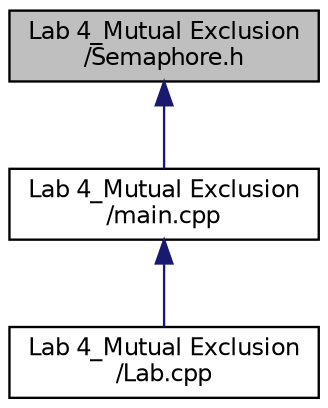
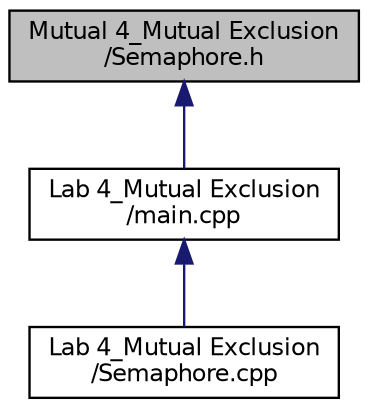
node "Lab 4_Mutual Exclusion /Semaphore.h": label "Lab 4_Mutual Exclusion /Semaphore.h" -> "Mutual 4_Mutual Exclusion /Semaphore.h"
node "Lab 4_Mutual Exclusion /Lab.cpp": label "Lab 4_Mutual Exclusion /Lab.cpp" -> "Lab 4_Mutual Exclusion /Semaphore.cpp"
